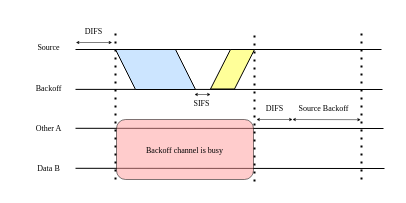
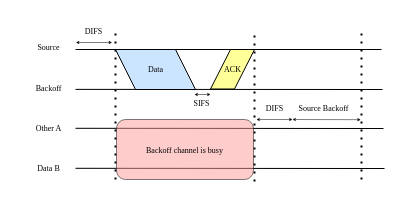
node "Data": added
node "ACK": added
